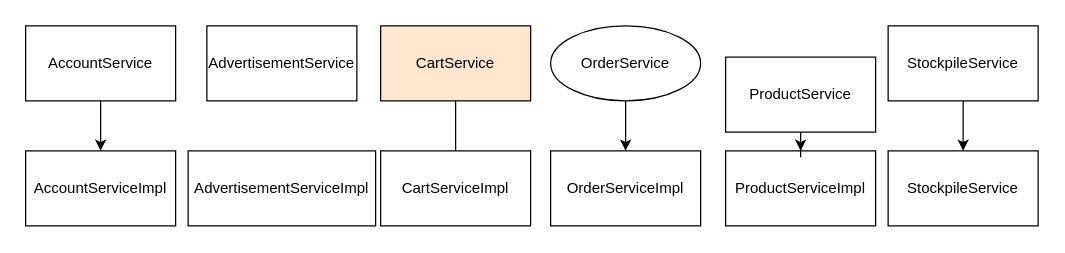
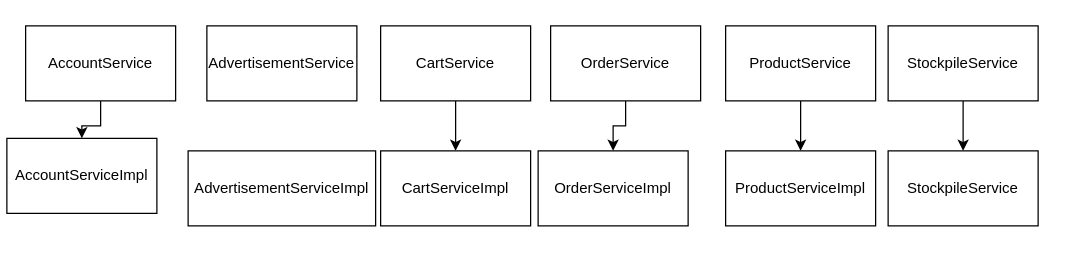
node "CartService": fillcolor #ffe6cc -> #ffffff
node "OrderService": shape ellipse -> rectangle
node "ProductService": moved (801, 94) -> (801, 63)
edge "CartService" -- "CartServiceImpl": arrowhead none -> classic
node "AccountServiceImpl": moved (101, 188) -> (82, 176)
node "OrderServiceImpl": moved (626, 188) -> (613, 188)
